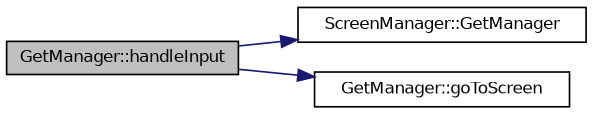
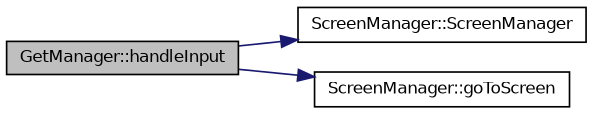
node "ScreenManager::GetManager": label "ScreenManager::GetManager" -> "ScreenManager::ScreenManager"
node "GetManager::goToScreen": label "GetManager::goToScreen" -> "ScreenManager::goToScreen"
